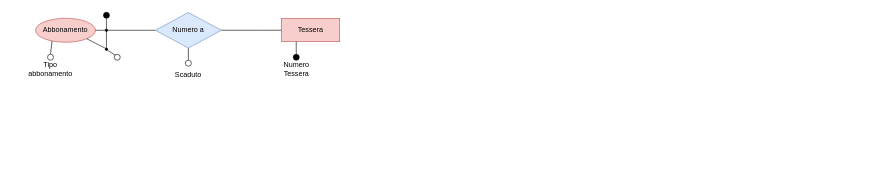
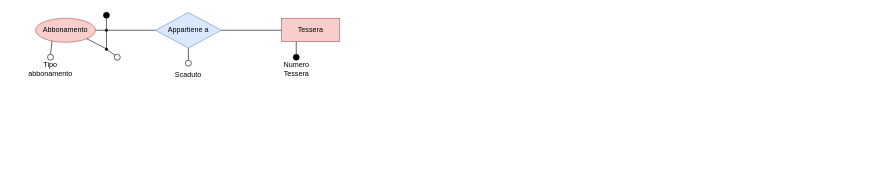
node "Numero a": label "Numero a" -> "Appartiene a"
